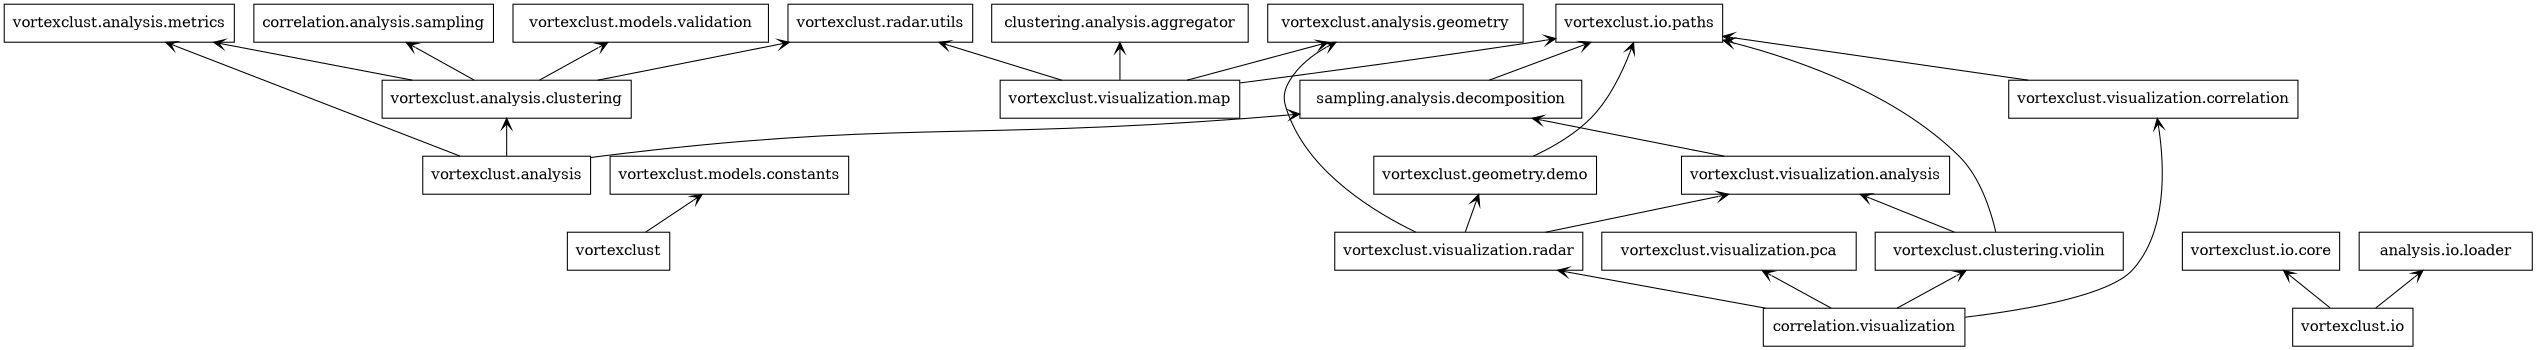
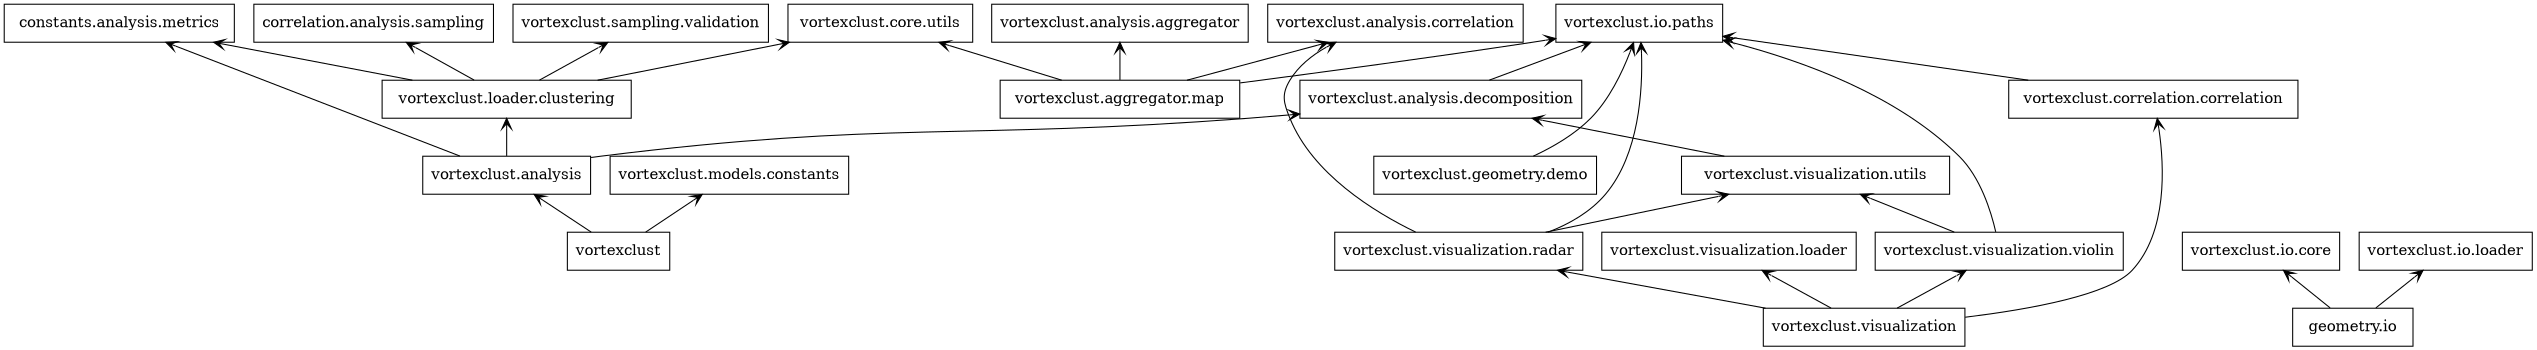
node "vortexclust.analysis.metrics": label "vortexclust.analysis.metrics" -> "constants.analysis.metrics"
node "vortexclust.models.validation": label "vortexclust.models.validation" -> "vortexclust.sampling.validation"
node "vortexclust.radar.utils": label "vortexclust.radar.utils" -> "vortexclust.core.utils"
node "clustering.analysis.aggregator": label "clustering.analysis.aggregator" -> "vortexclust.analysis.aggregator"
node "vortexclust.analysis.geometry": label "vortexclust.analysis.geometry" -> "vortexclust.analysis.correlation"
node "vortexclust.analysis.clustering": label "vortexclust.analysis.clustering" -> "vortexclust.loader.clustering"
node "vortexclust.visualization.map": label "vortexclust.visualization.map" -> "vortexclust.aggregator.map"
node "sampling.analysis.decomposition": label "sampling.analysis.decomposition" -> "vortexclust.analysis.decomposition"
node "vortexclust.visualization.correlation": label "vortexclust.visualization.correlation" -> "vortexclust.correlation.correlation"
node "vortexclust.visualization.analysis": label "vortexclust.visualization.analysis" -> "vortexclust.visualization.utils"
edge "vortexclust" -> "vortexclust.analysis": added
edge "vortexclust.visualization.radar" -> "vortexclust.geometry.demo": now "vortexclust.visualization.radar" -> "vortexclust.io.paths"
node "vortexclust.visualization.pca": label "vortexclust.visualization.pca" -> "vortexclust.visualization.loader"
node "vortexclust.clustering.violin": label "vortexclust.clustering.violin" -> "vortexclust.visualization.violin"
node "analysis.io.loader": label "analysis.io.loader" -> "vortexclust.io.loader"
node "correlation.visualization": label "correlation.visualization" -> "vortexclust.visualization"
node "vortexclust.io": label "vortexclust.io" -> "geometry.io"
